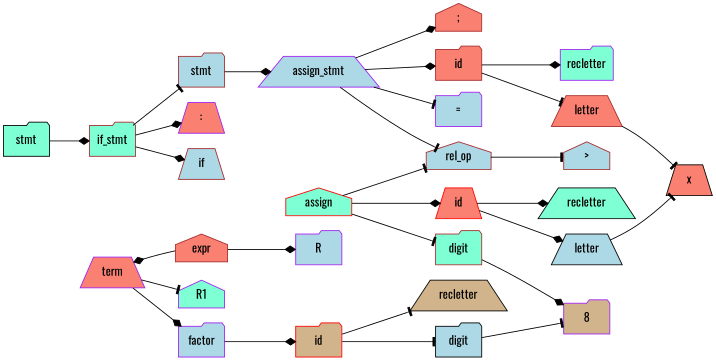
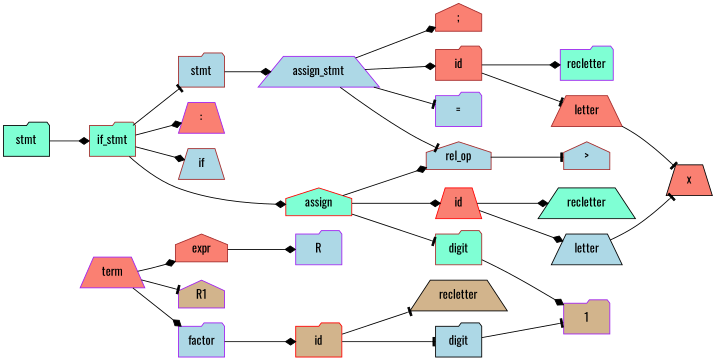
edge "assign" -> "rel_op": arrowhead tee -> diamond
edge "if_stmt" -> "assign": added
edge "expr" -> "term": reversed
node "R1": fillcolor aquamarine -> tan
node "8": label "8" -> "1"
